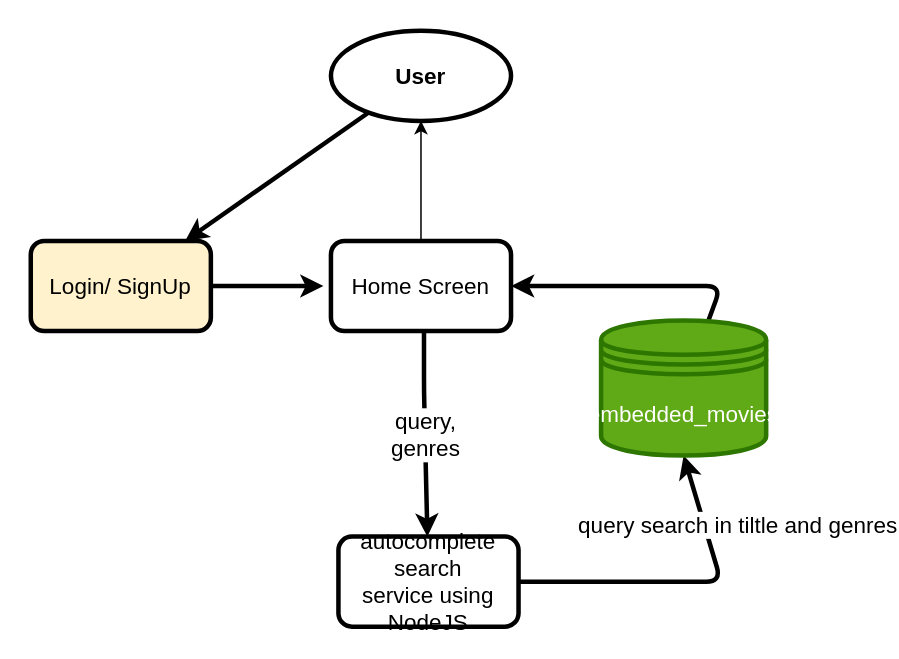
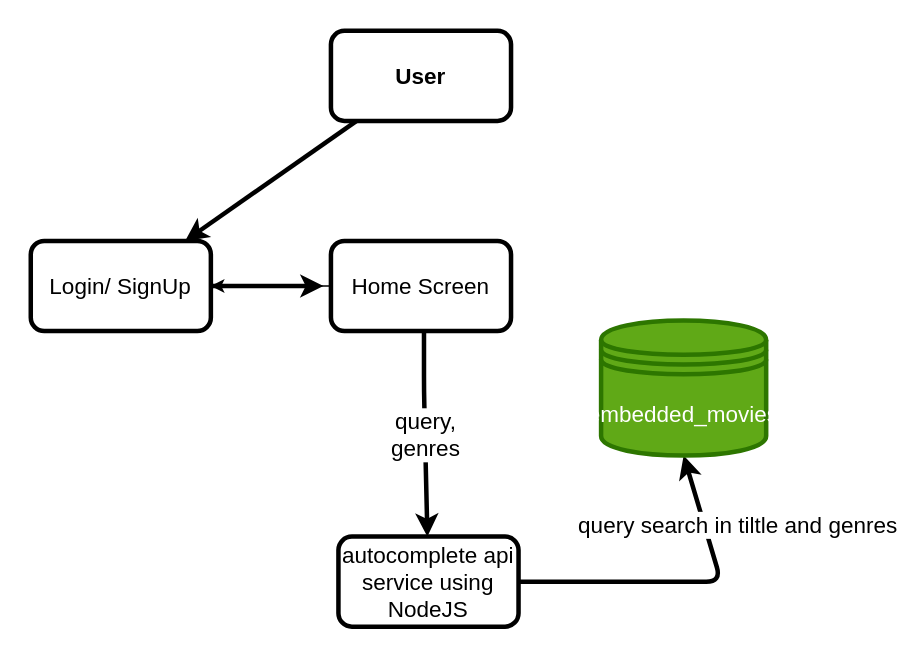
node "User": shape ellipse -> rounded rectangle
edge "Home Screen" -> "User": now "Home Screen" -> "Login/ SignUp"
node "Login/ SignUp": fillcolor #fff2cc -> #ffffff
edge "embedded_movies" -> "Home Screen": removed
node "autocomplete search service using NodeJS": label "autocomplete search service using NodeJS" -> "autocomplete api service using NodeJS"
